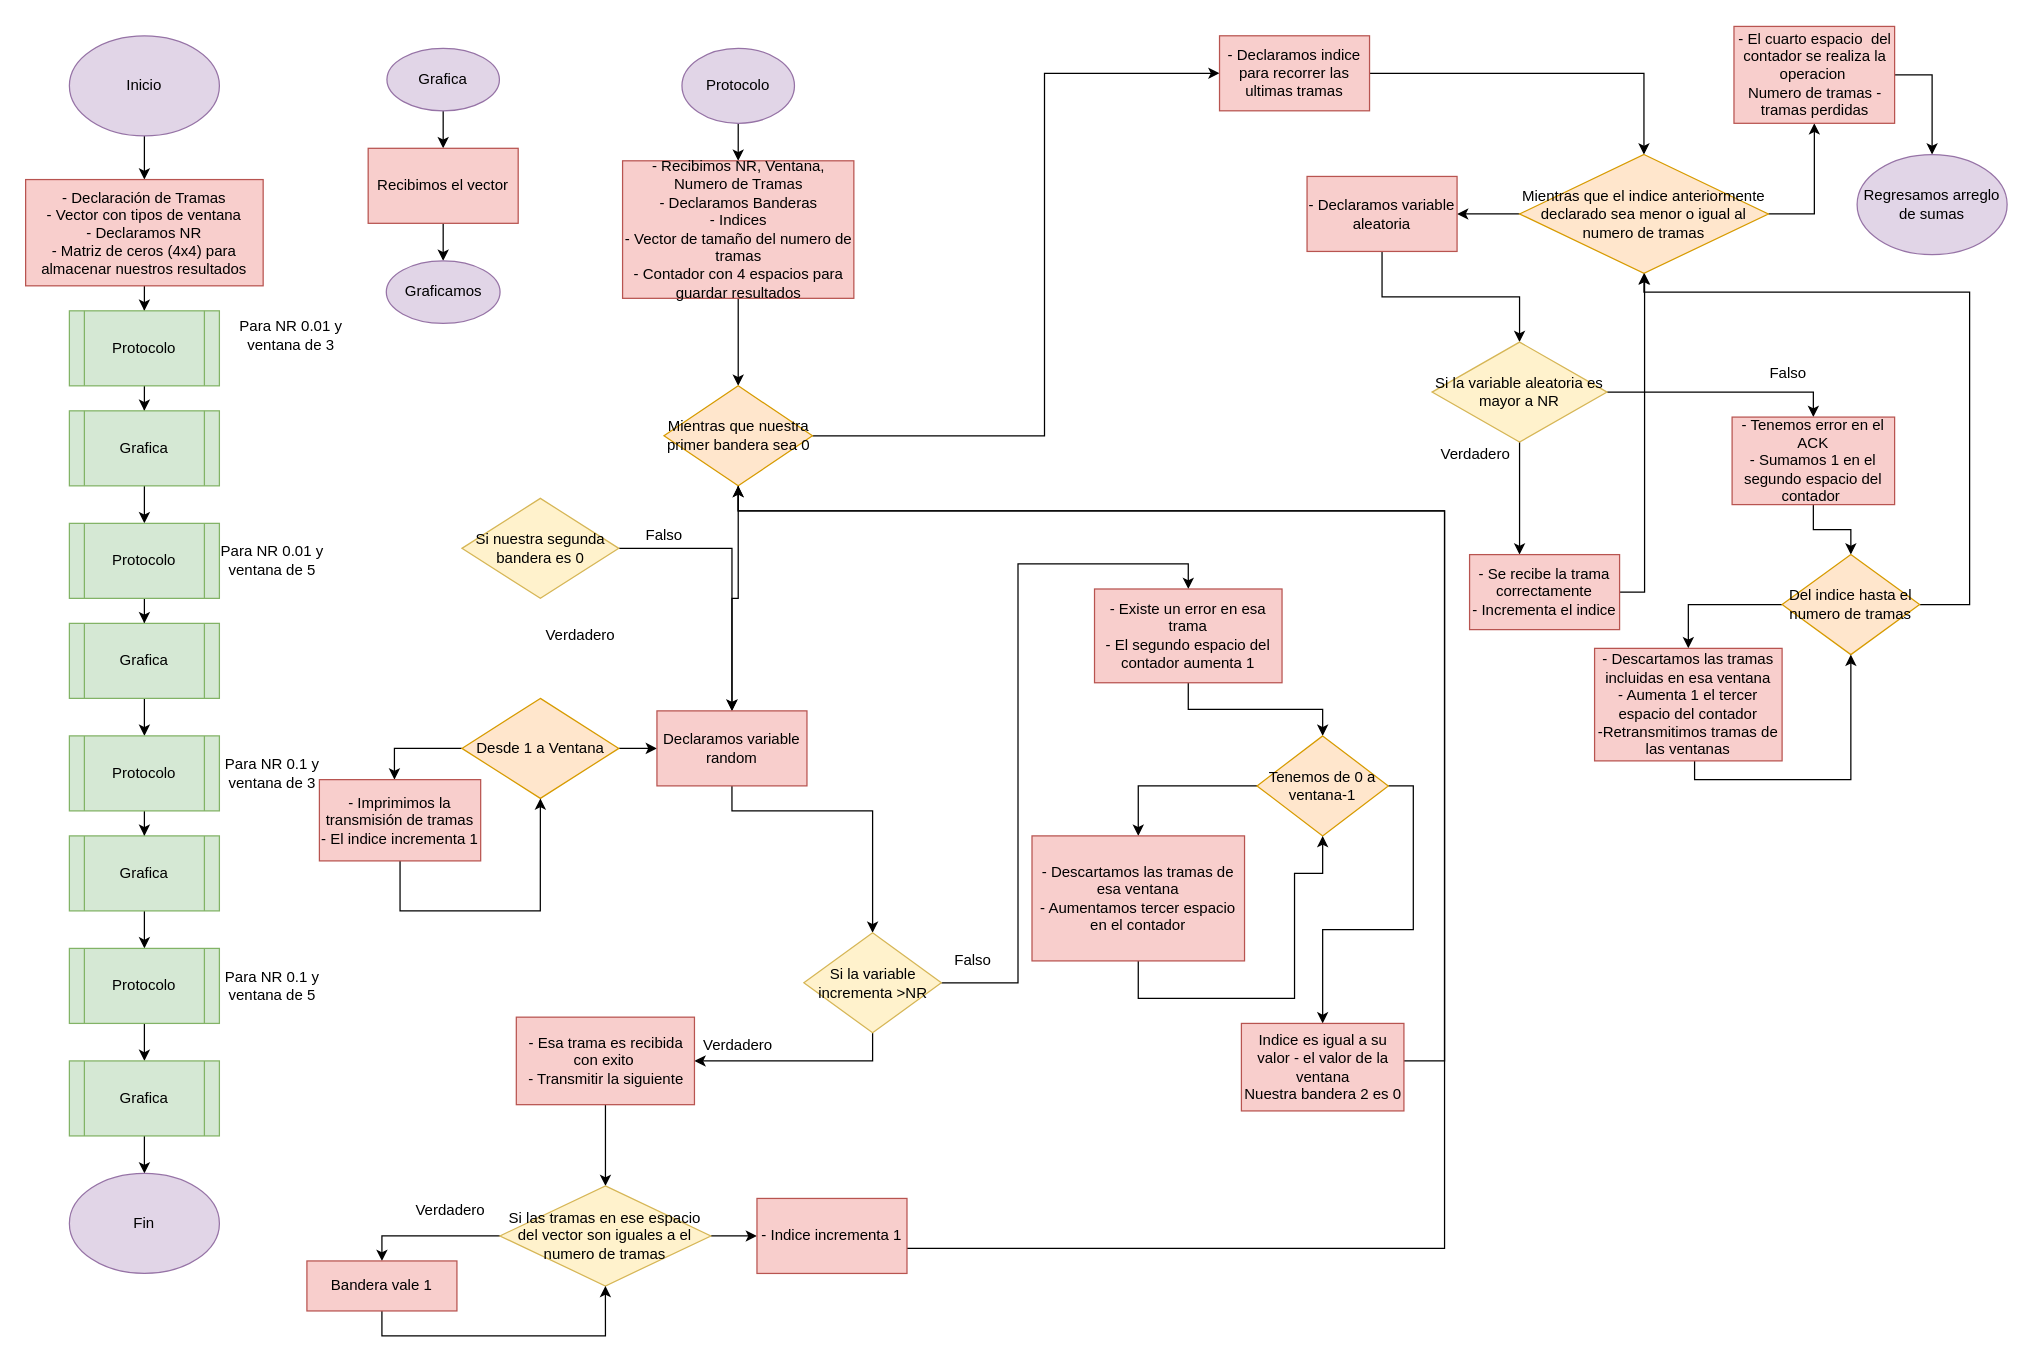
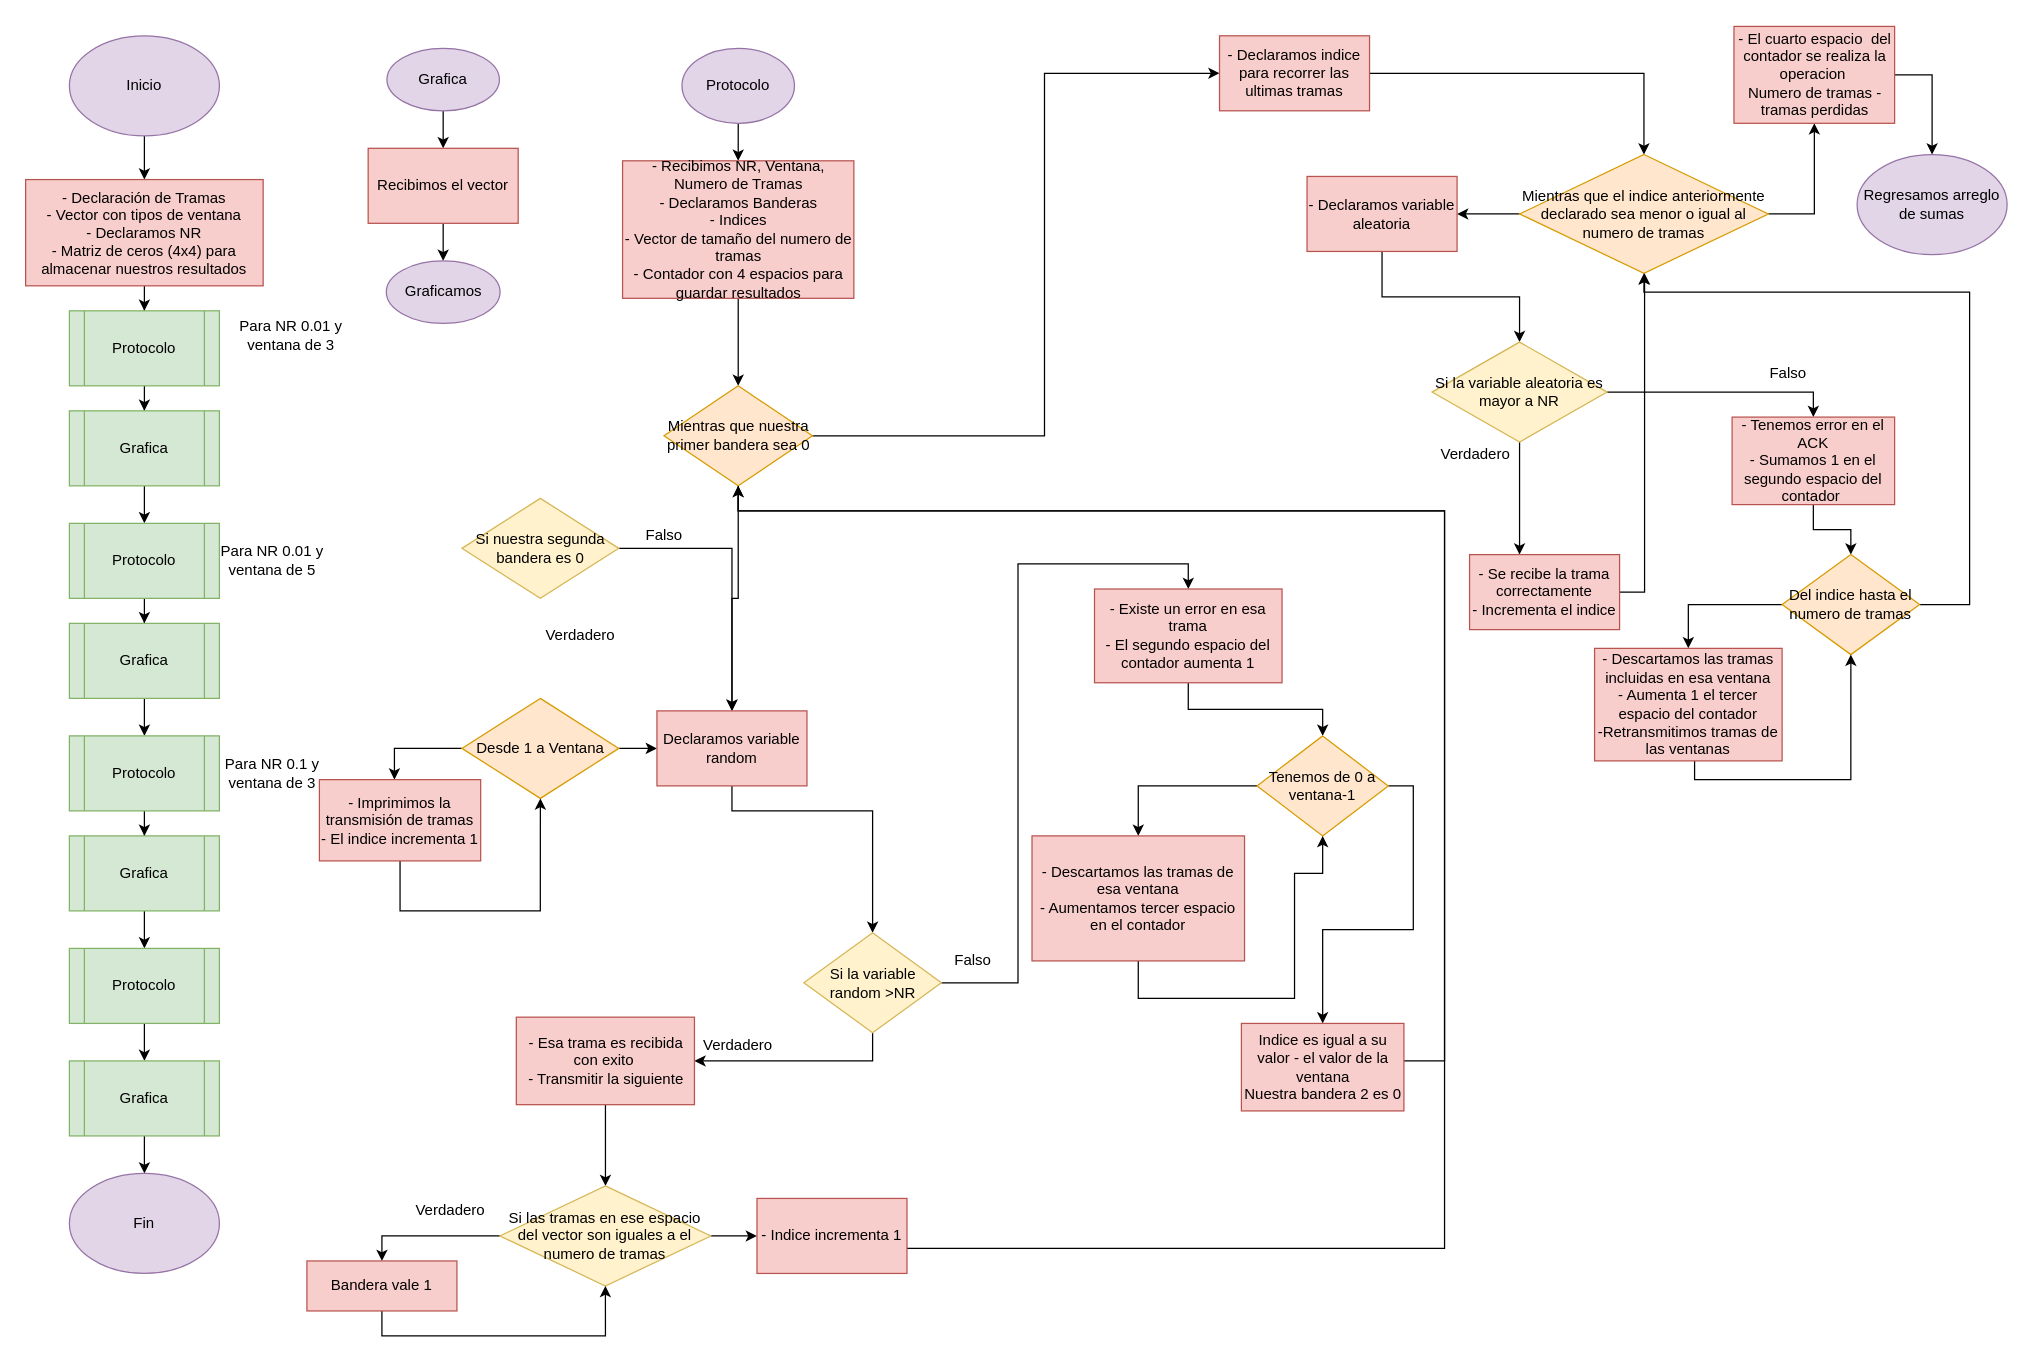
node "Si la variable incrementa >NR": label "Si la variable incrementa >NR" -> "Si la variable random >NR"
node "Para NR 0.1 y ventana de 5": removed
